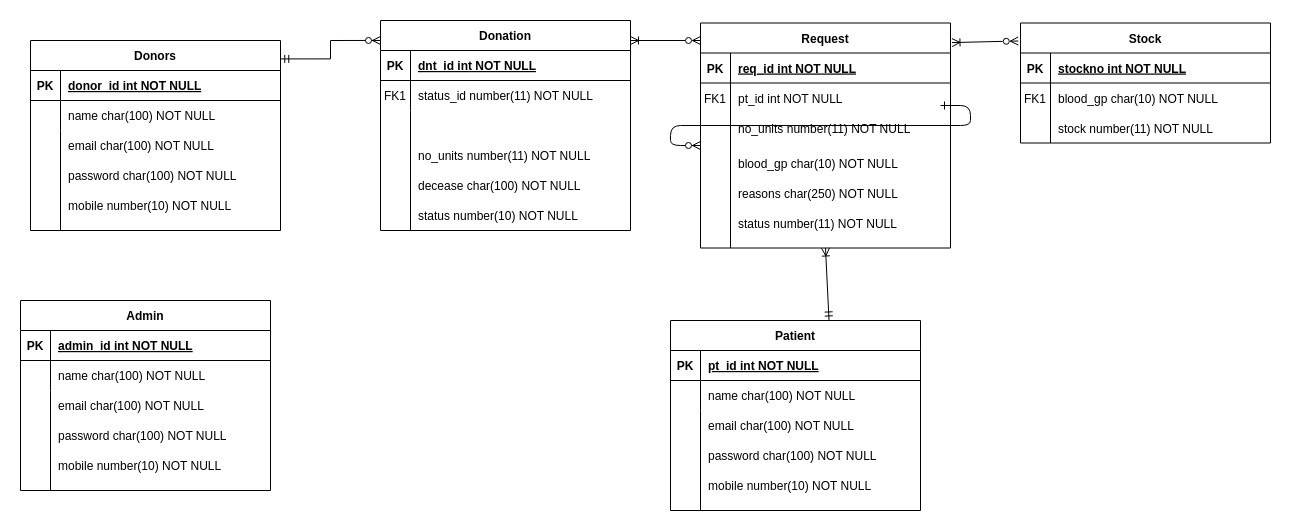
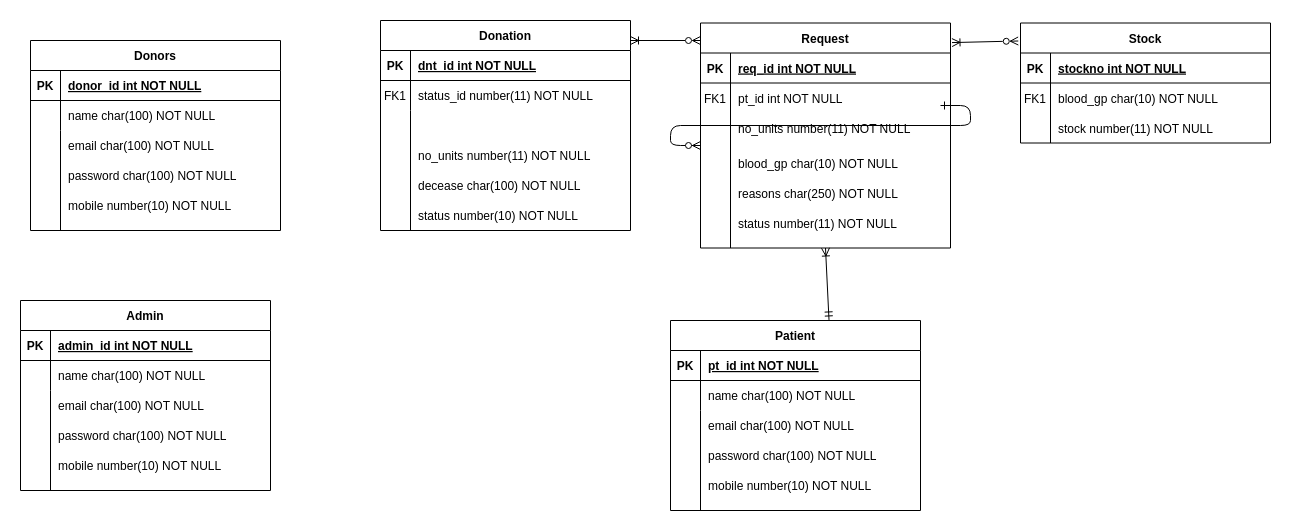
edge "Donation" -- "Donors": removed
